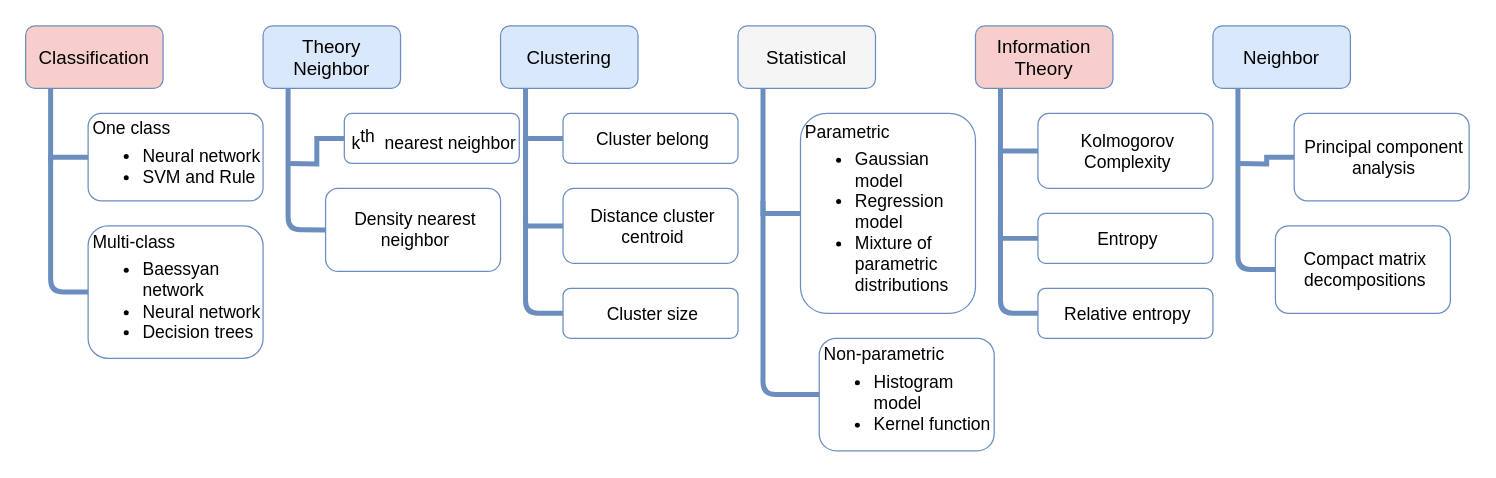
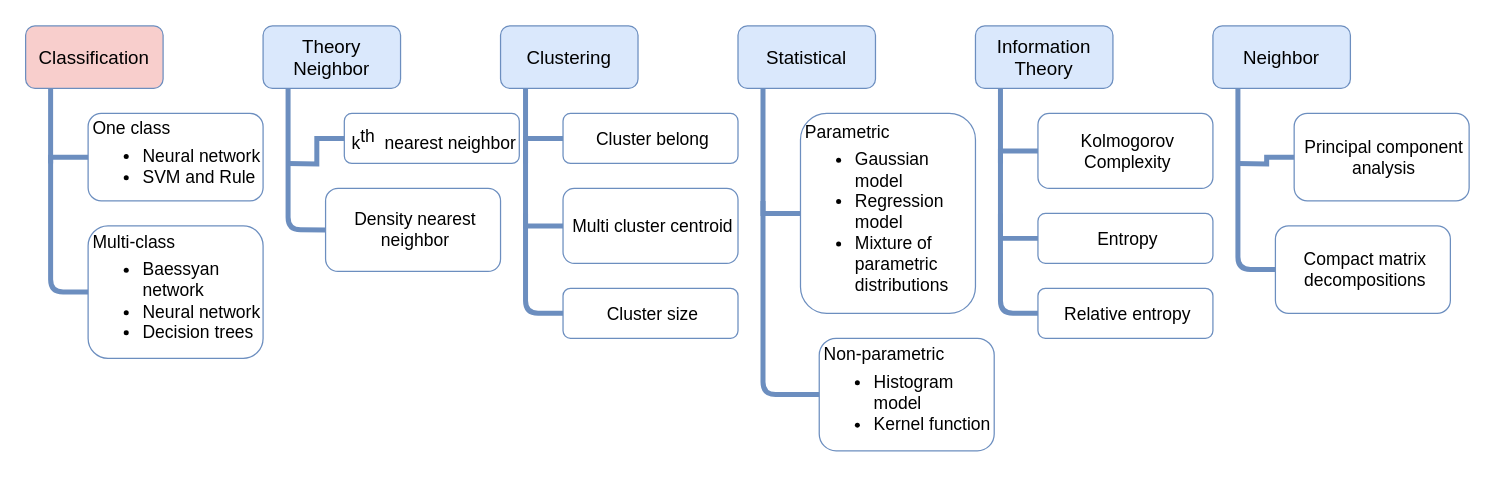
node "Statistical": fillcolor #f5f5f5 -> #dae8fc
node "Information Theory": fillcolor #f8cecc -> #dae8fc
node "Distance cluster centroid": label "Distance cluster centroid" -> "Multi cluster centroid"
